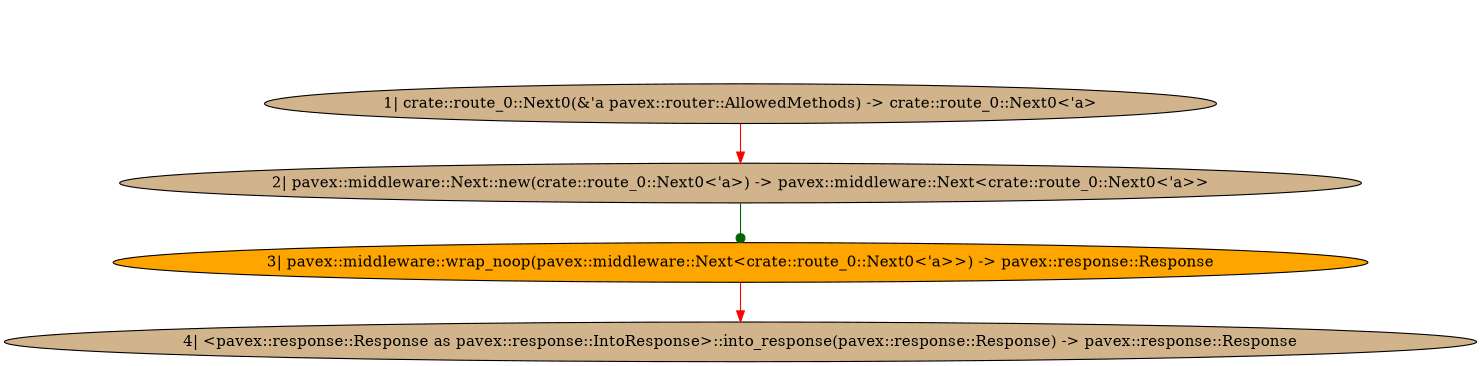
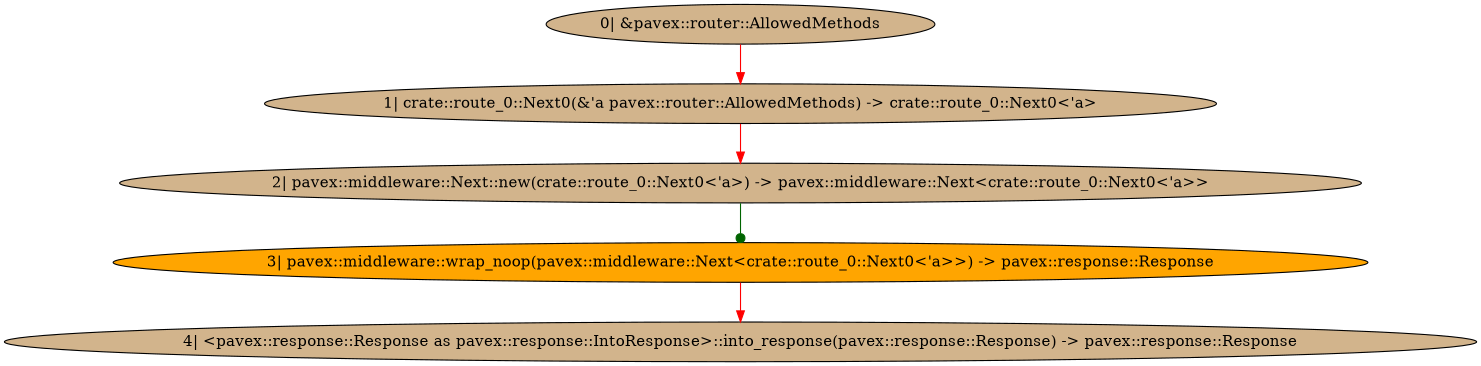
node "0| &pavex::router::AllowedMethods": added
